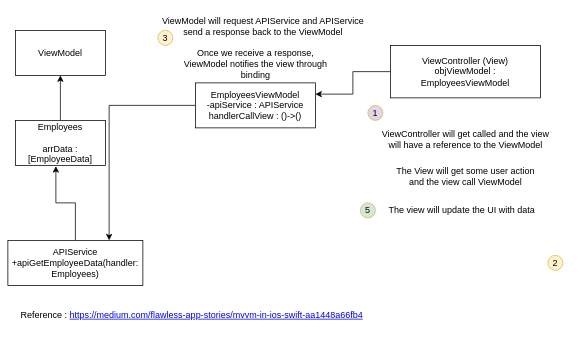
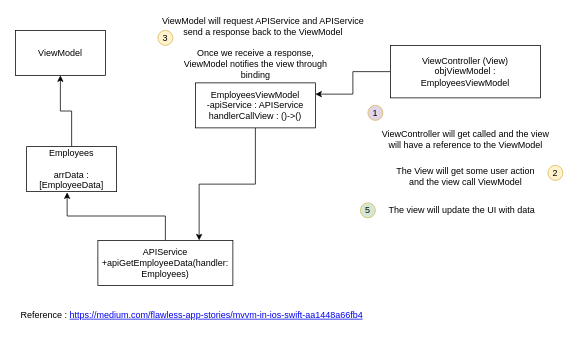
node "Employees arrData : [EmployeeData]": moved (60, 143) -> (72, 169)
node "APIService +apiGetEmployeeData(handler: Employees)": moved (75, 263) -> (165, 263)
node "2": moved (555, 263) -> (555, 173)
